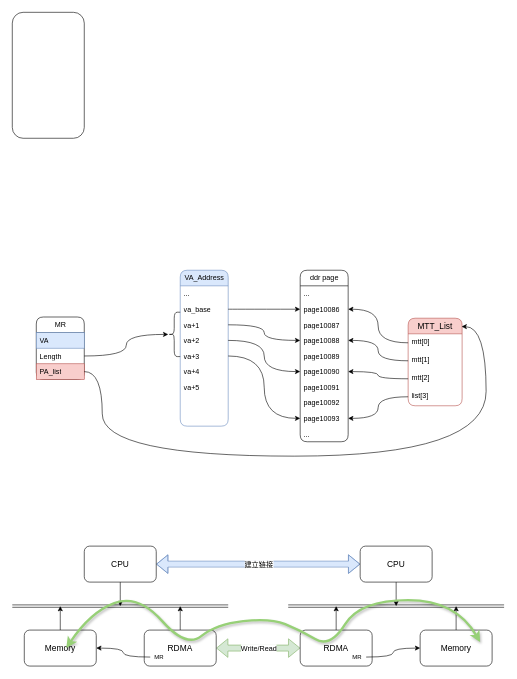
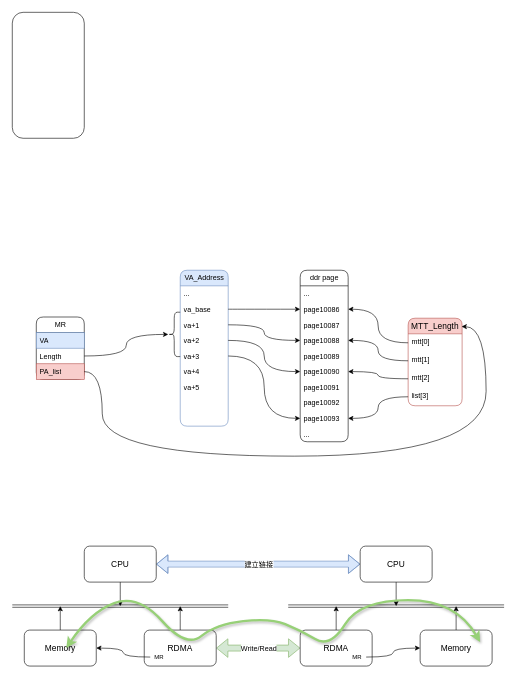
node "MTT_List": label "MTT_List" -> "MTT_Length"
